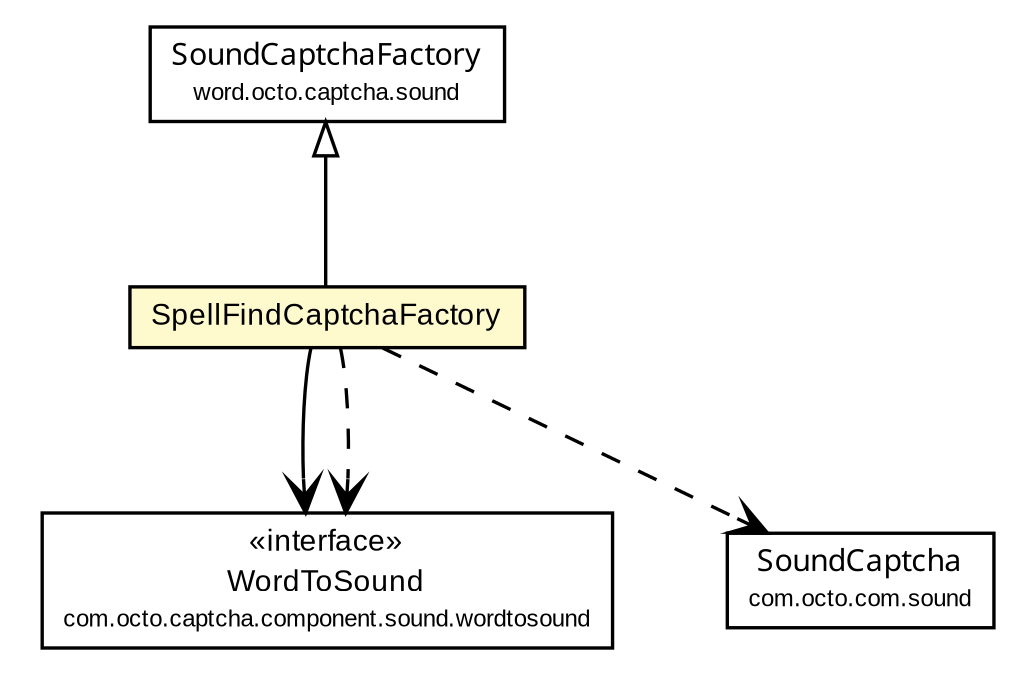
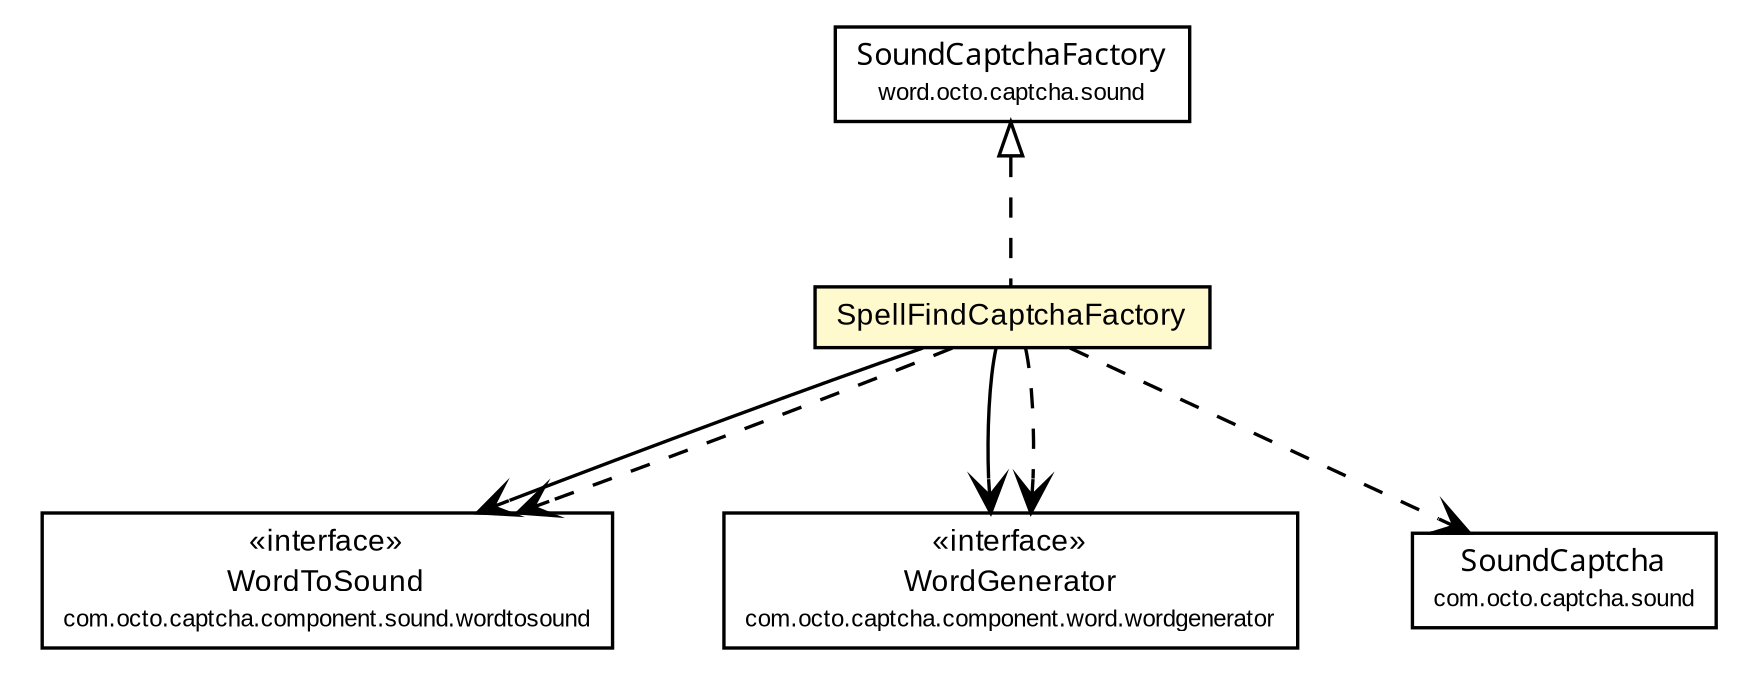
edge "SpellFindCaptchaFactory" -> "SoundCaptchaFactory": style solid -> dashed
node "WordGenerator": added
node "SoundCaptcha": text "com.octo.com.sound" -> "com.octo.captcha.sound"
